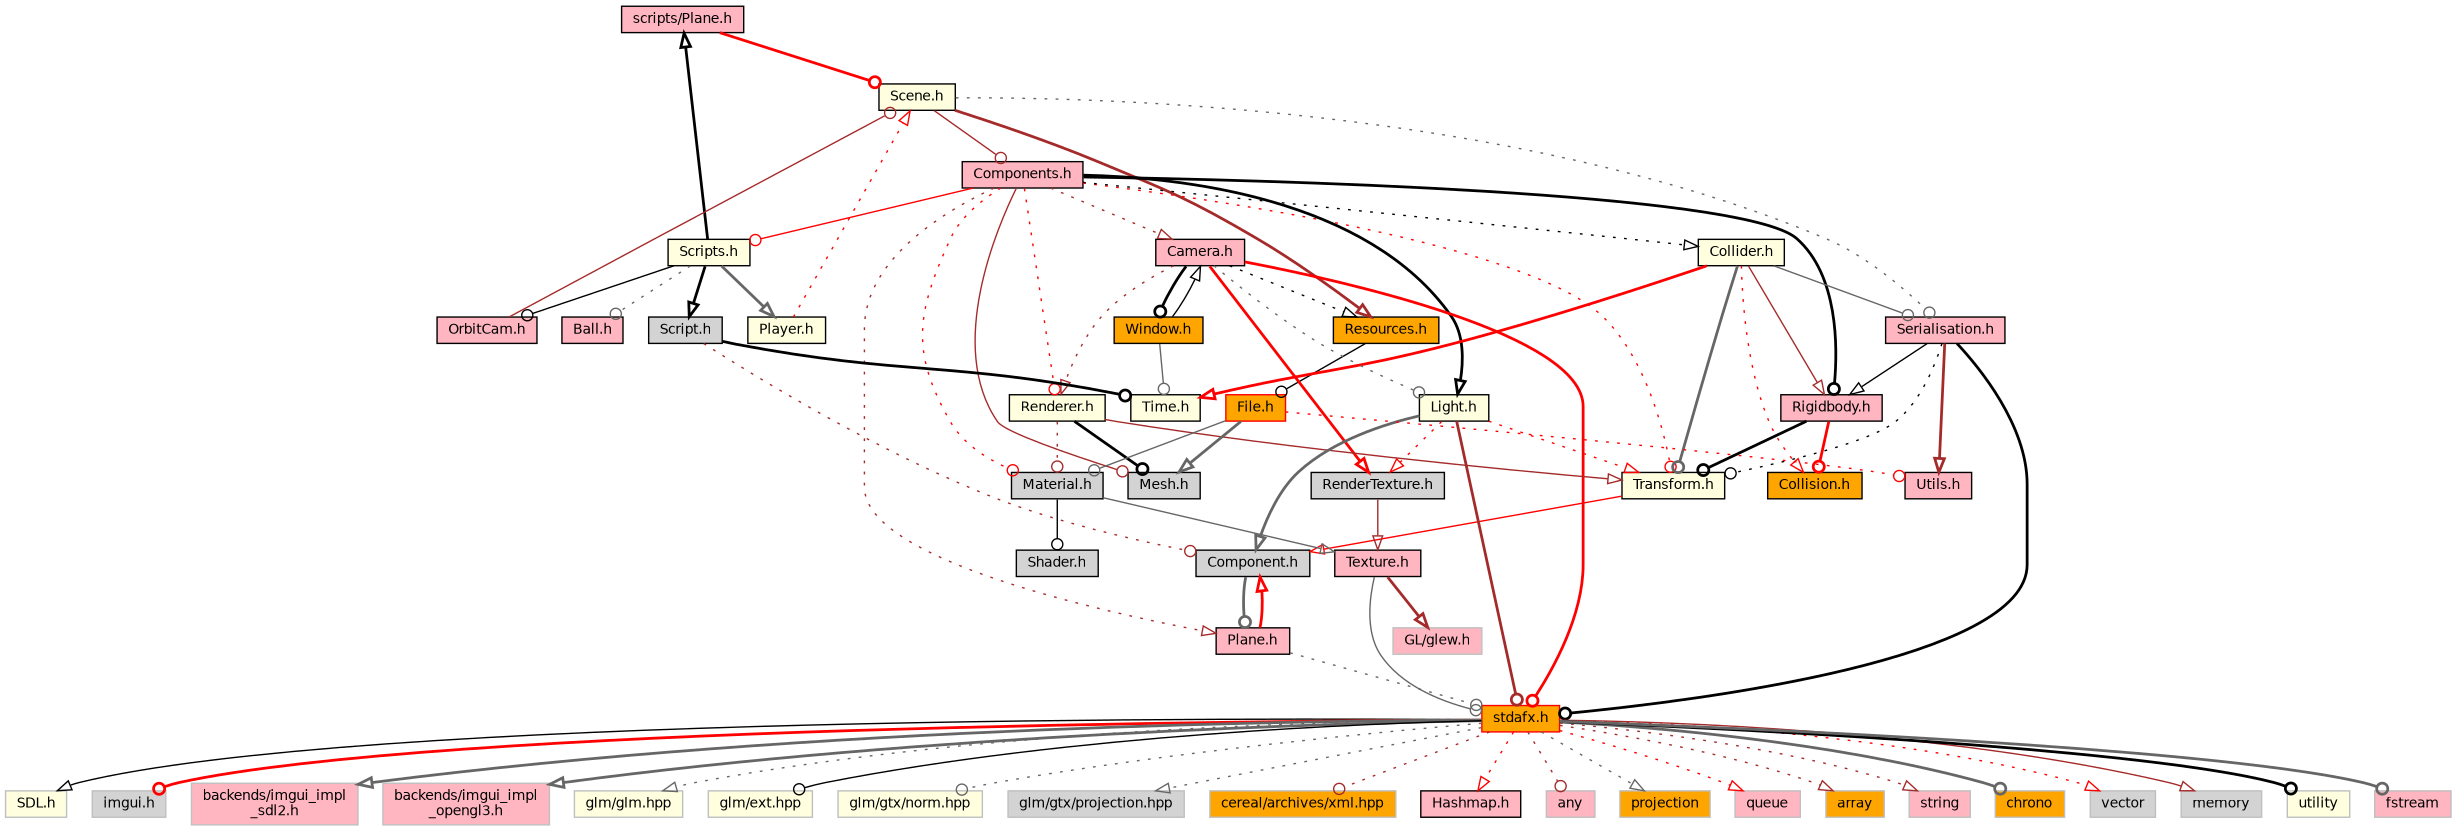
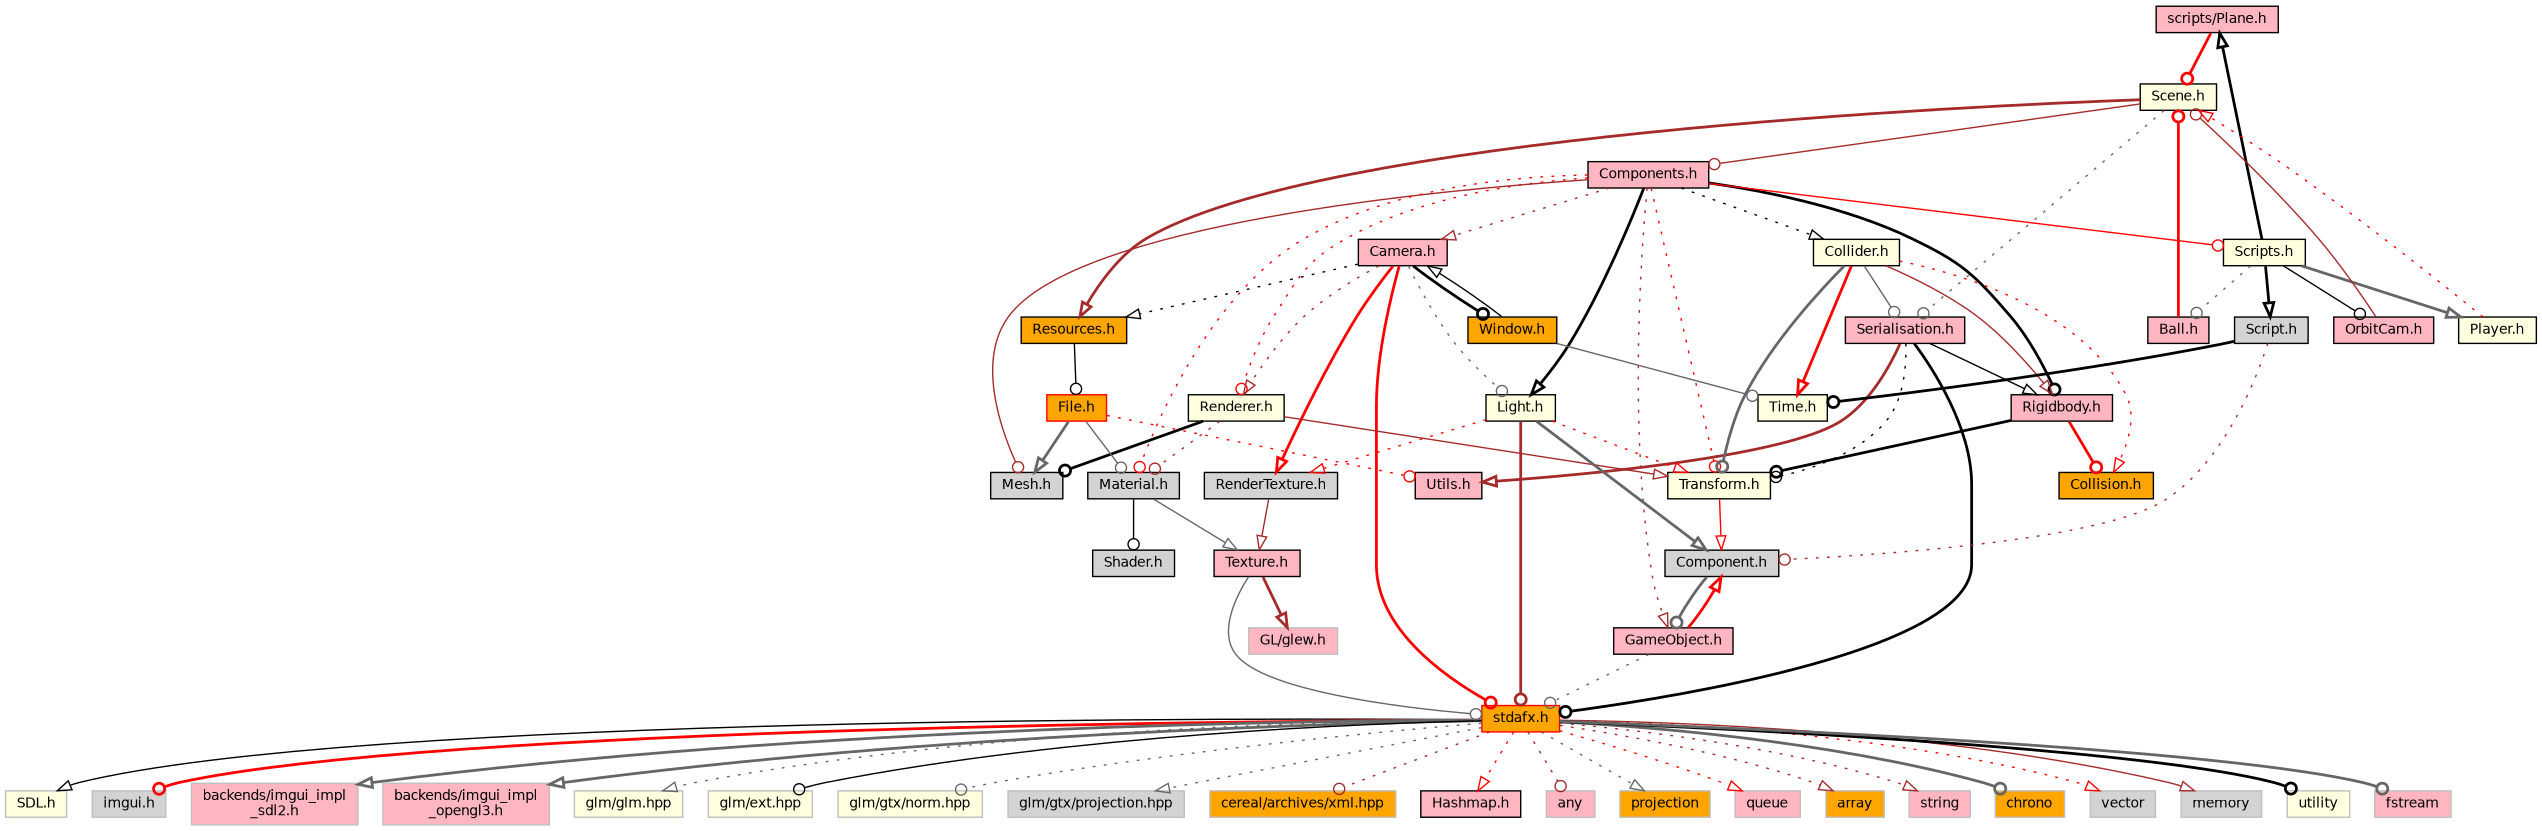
edge "Ball.h" -> "Scene.h": added
node "Plane.h": label "Plane.h" -> "GameObject.h"
